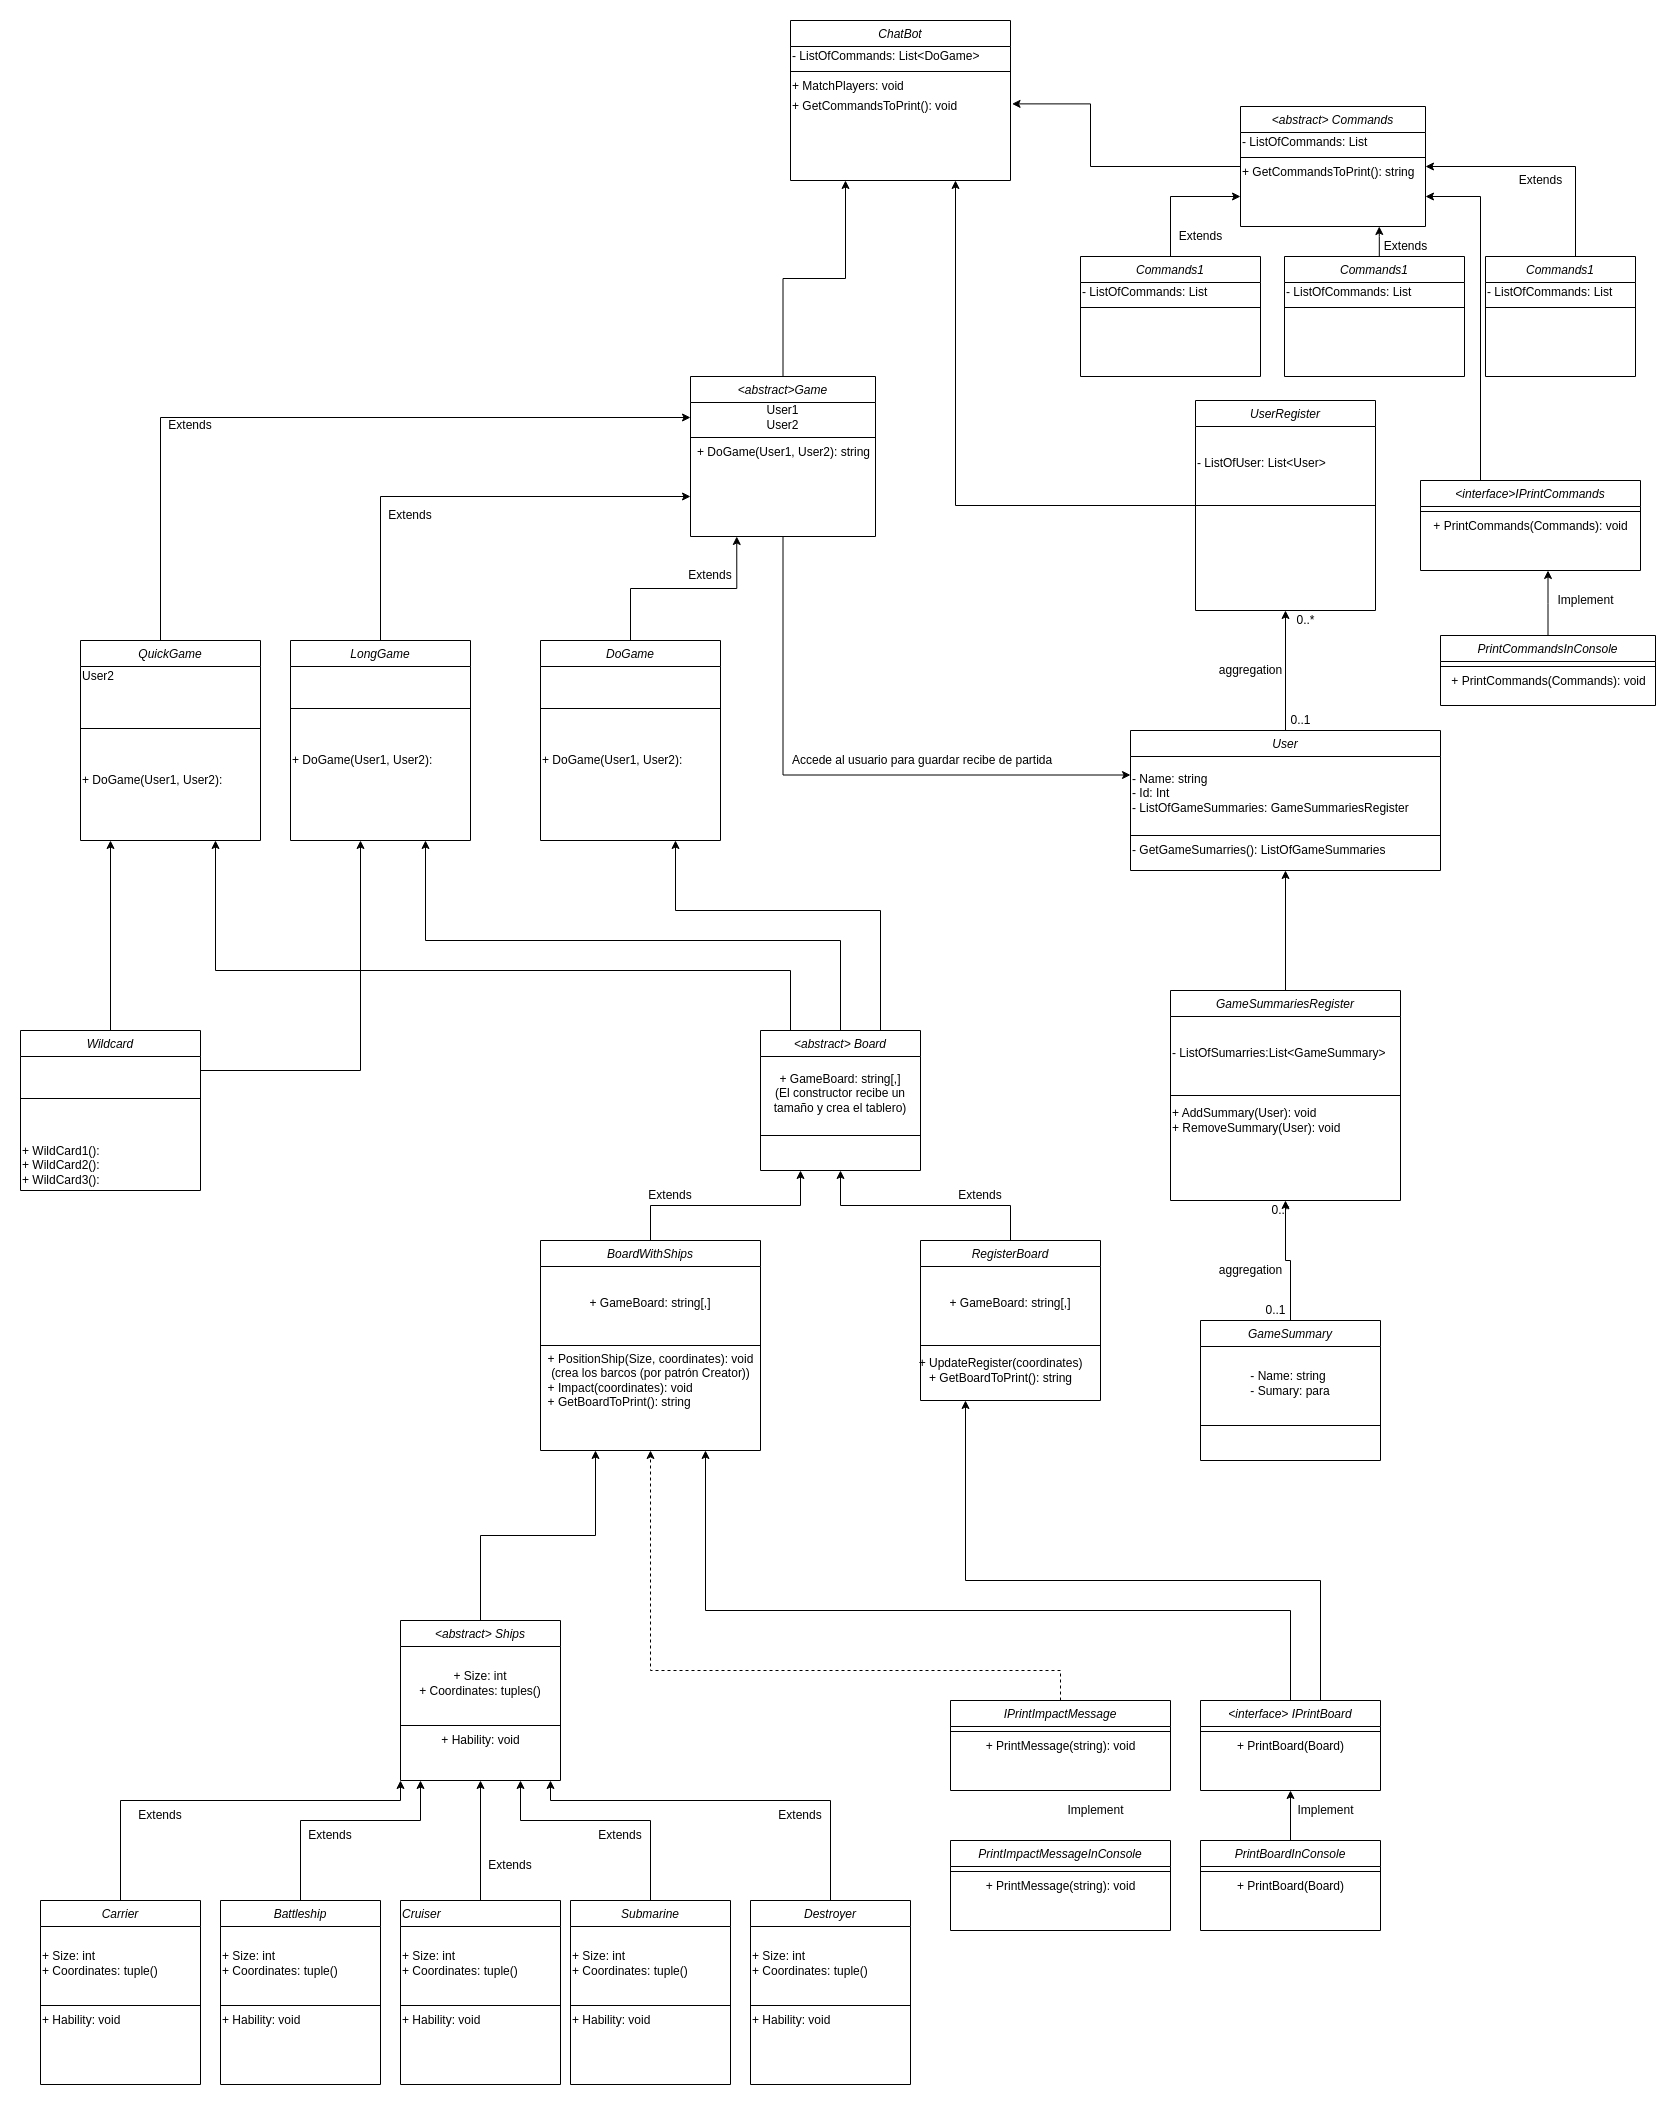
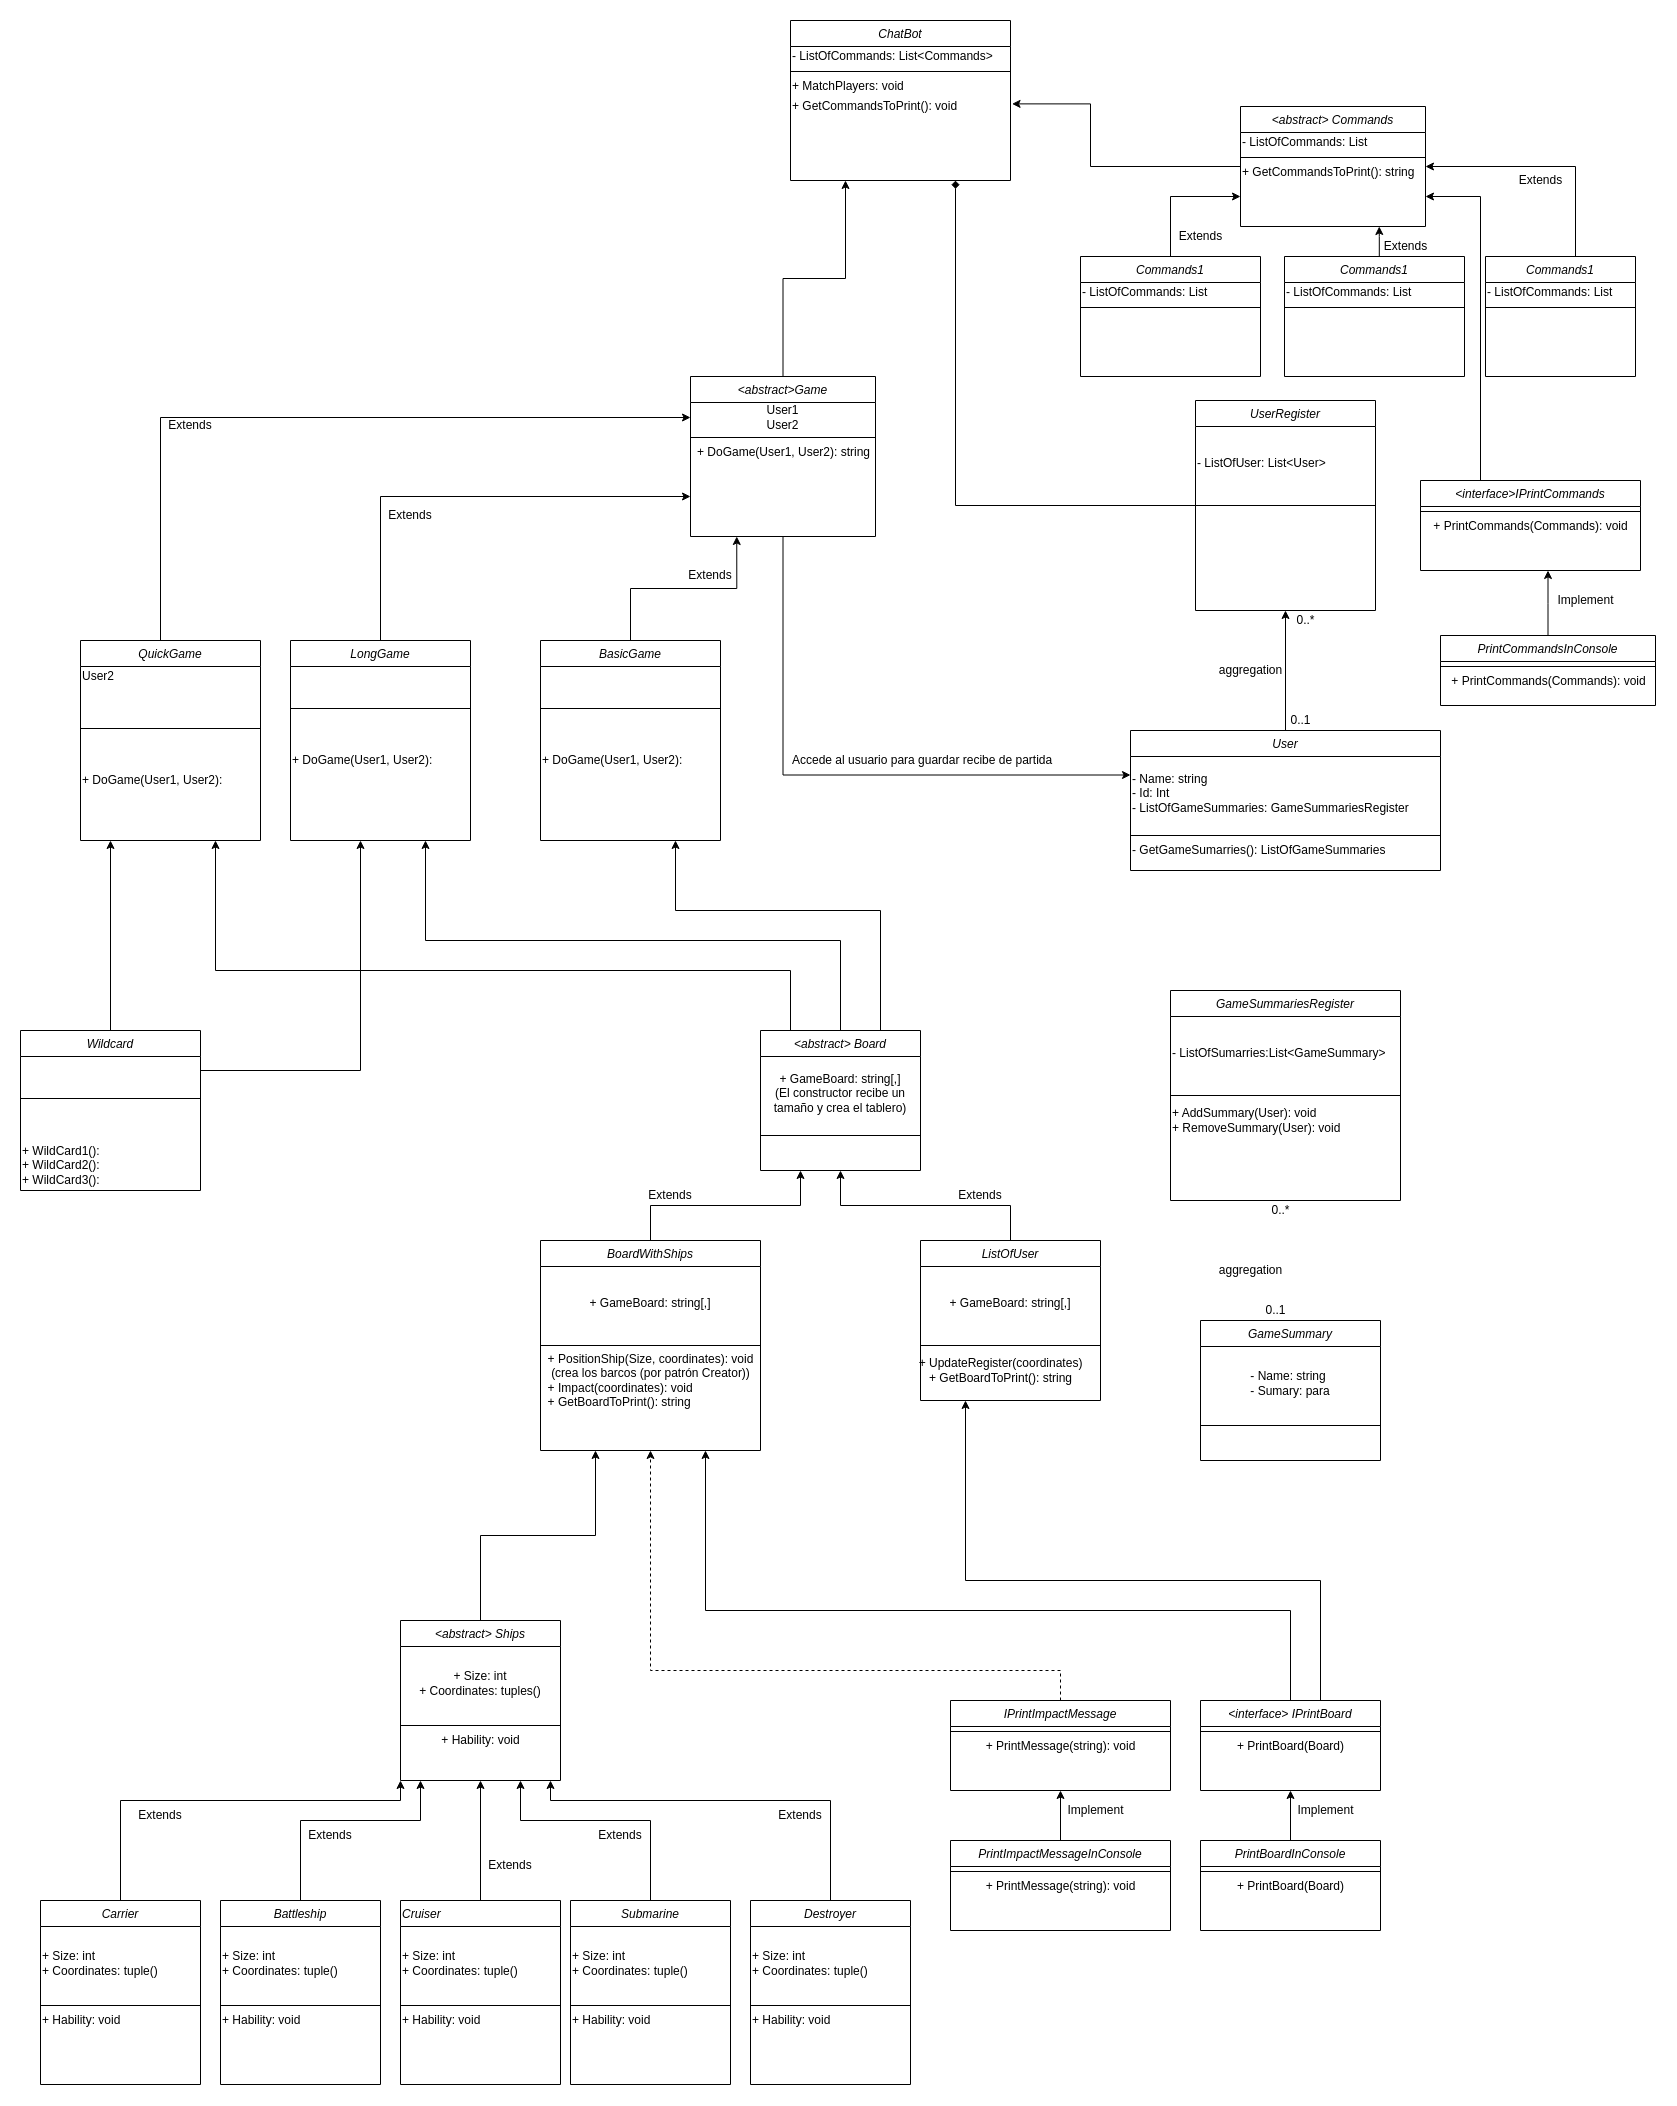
node "- ListOfCommands: List<DoGame>": label "- ListOfCommands: List<DoGame>" -> "- ListOfCommands: List<Commands>"
edge "UserRegister" -> "ChatBot": arrowhead classic -> diamond
node "DoGame": label "DoGame" -> "BasicGame"
edge "GameSummariesRegister" -> "User": removed
node "RegisterBoard": label "RegisterBoard" -> "ListOfUser"
edge "GameSummary" -> "GameSummariesRegister": removed
edge "PrintImpactMessageInConsole" -> "IPrintImpactMessage": added
